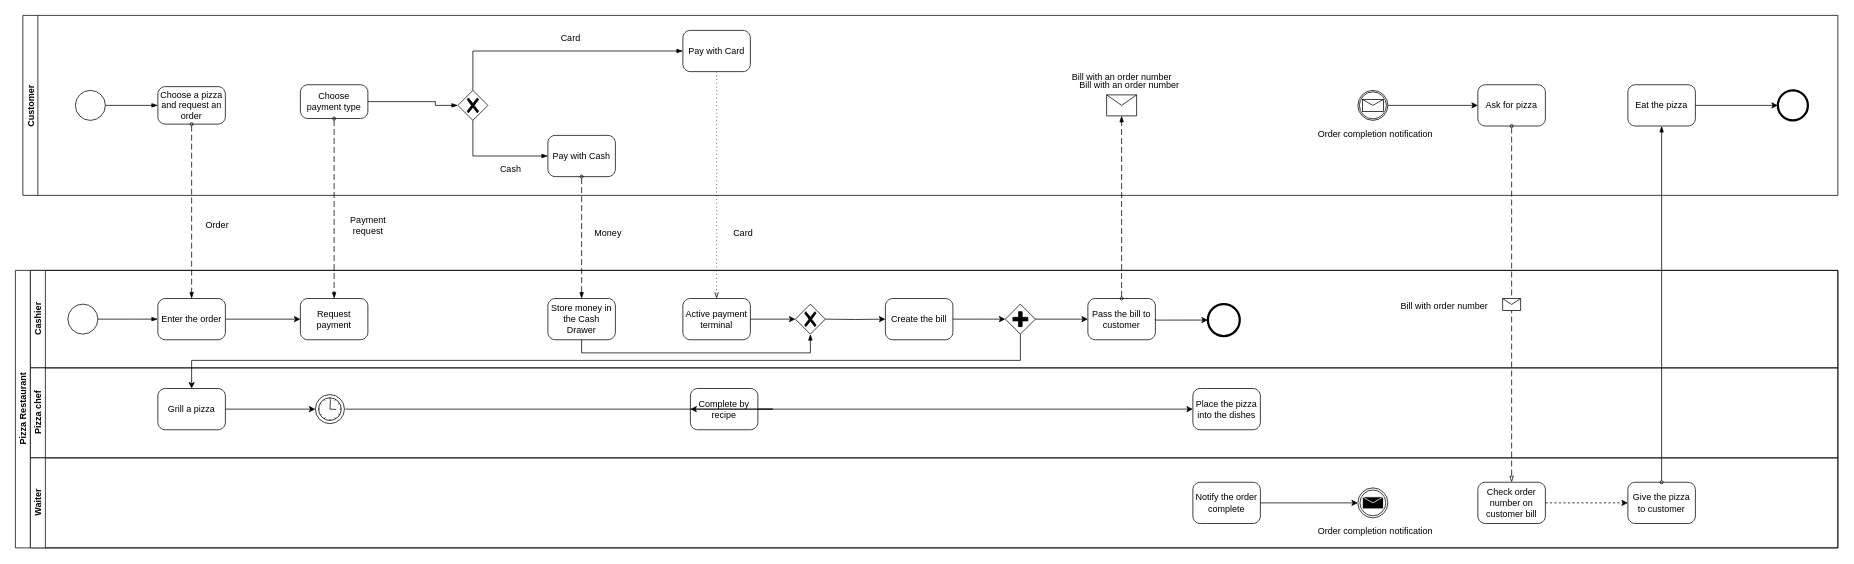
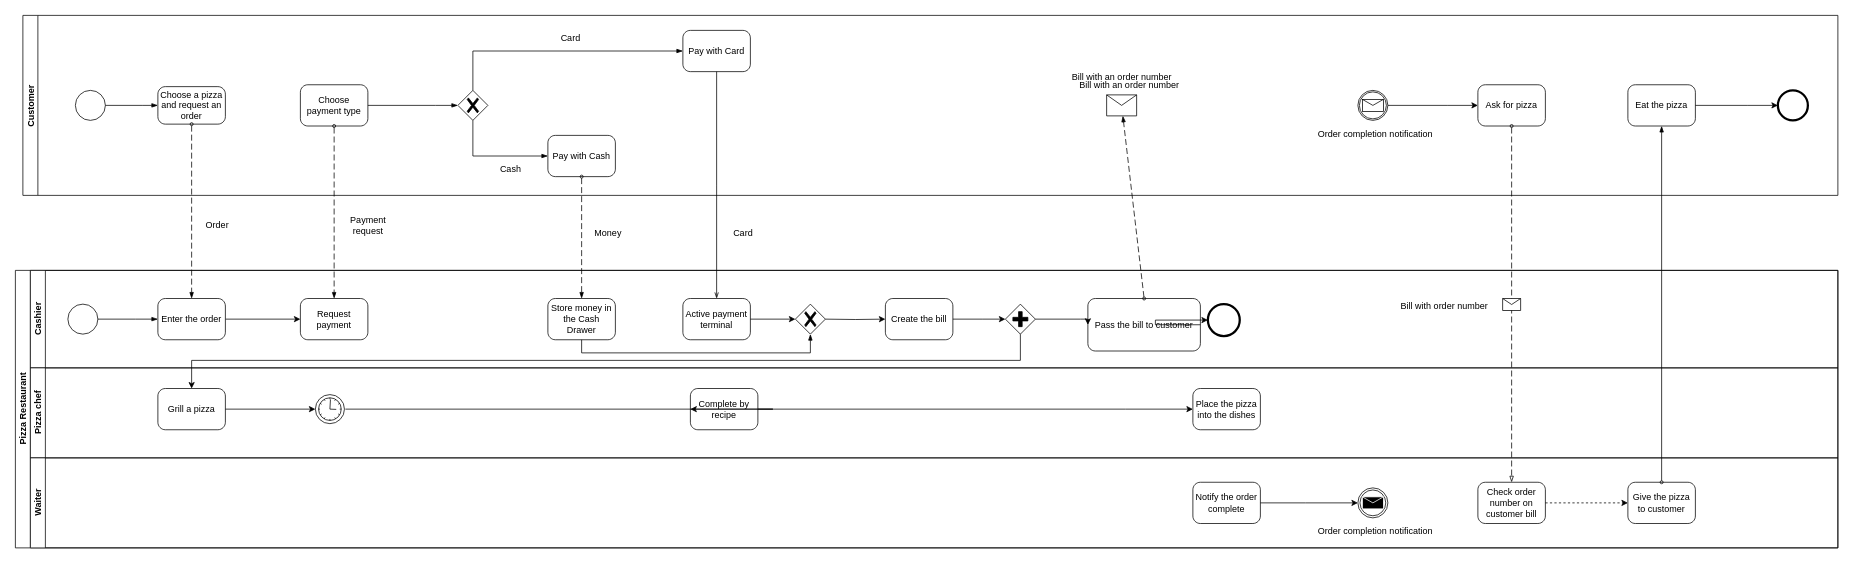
node "Choose payment type": size 68x34 -> 68x41
edge "Pay with Card" -> "Active payment terminal": style dashed -> solid
node "Pass the bill to customer": size 68x41 -> 113x53
